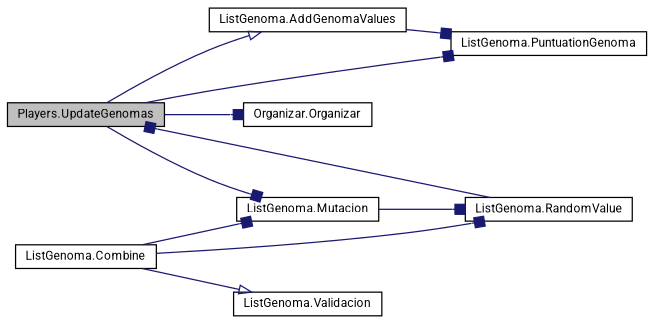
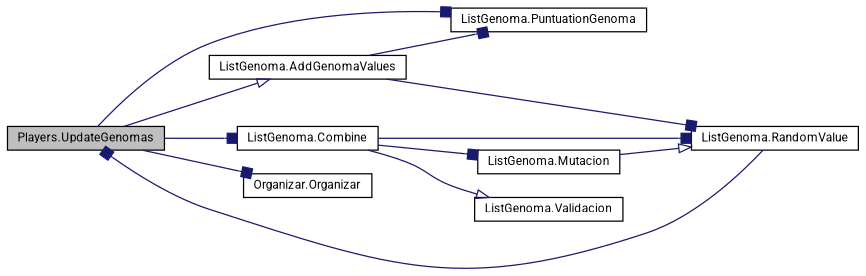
edge "ListGenoma.AddGenomaValues" -> "ListGenoma.RandomValue": added
edge "Players.UpdateGenomas" -> "ListGenoma.Mutacion": now "Players.UpdateGenomas" -> "ListGenoma.Combine"
edge "ListGenoma.Mutacion" -> "ListGenoma.RandomValue": arrowhead box -> onormal
